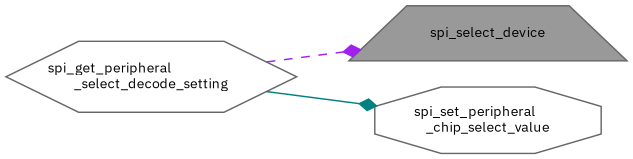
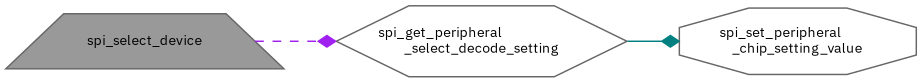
edge "spi_get_peripheral _select_decode_setting" -> "spi_select_device": reversed
node "spi_set_peripheral _chip_select_value": label "spi_set_peripheral _chip_select_value" -> "spi_set_peripheral _chip_setting_value"
